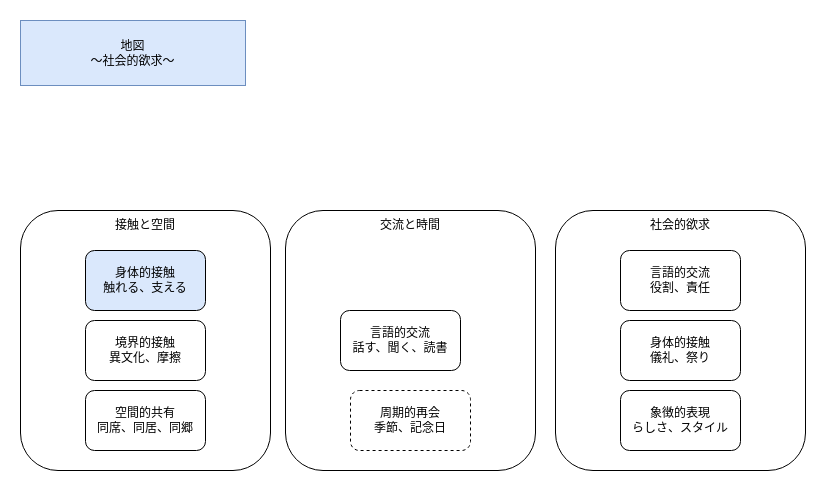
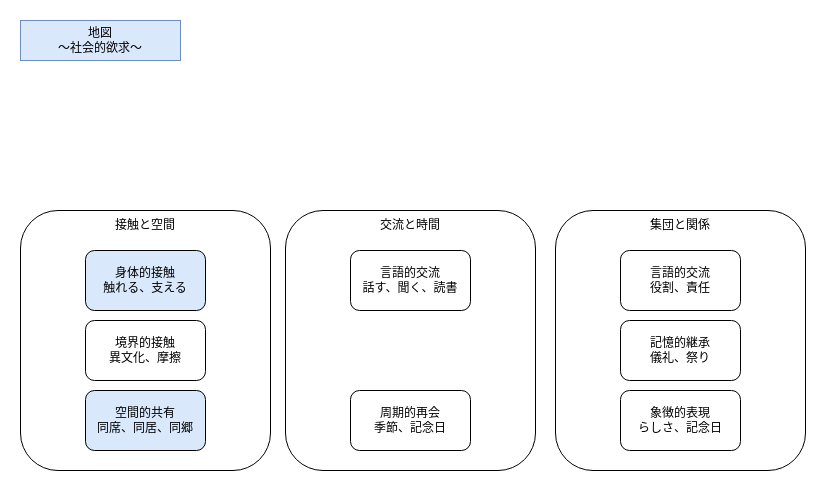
node "地図 ～社会的欲求～": size 225x65 -> 160x40
node "社会的欲求": label "社会的欲求" -> "集団と関係"
node "言語的交流 話す、聞く、読書": moved (401, 341) -> (411, 281)
node "身体的接触 儀礼、祭り": label "身体的接触 儀礼、祭り" -> "記憶的継承 儀礼、祭り"
node "空間的共有 同席、同居、同郷": fillcolor #ffffff -> #dae8fc
node "周期的再会 季節、記念日": style dashed -> solid
node "象徴的表現 らしさ、スタイル": label "象徴的表現 らしさ、スタイル" -> "象徴的表現 らしさ、記念日"
